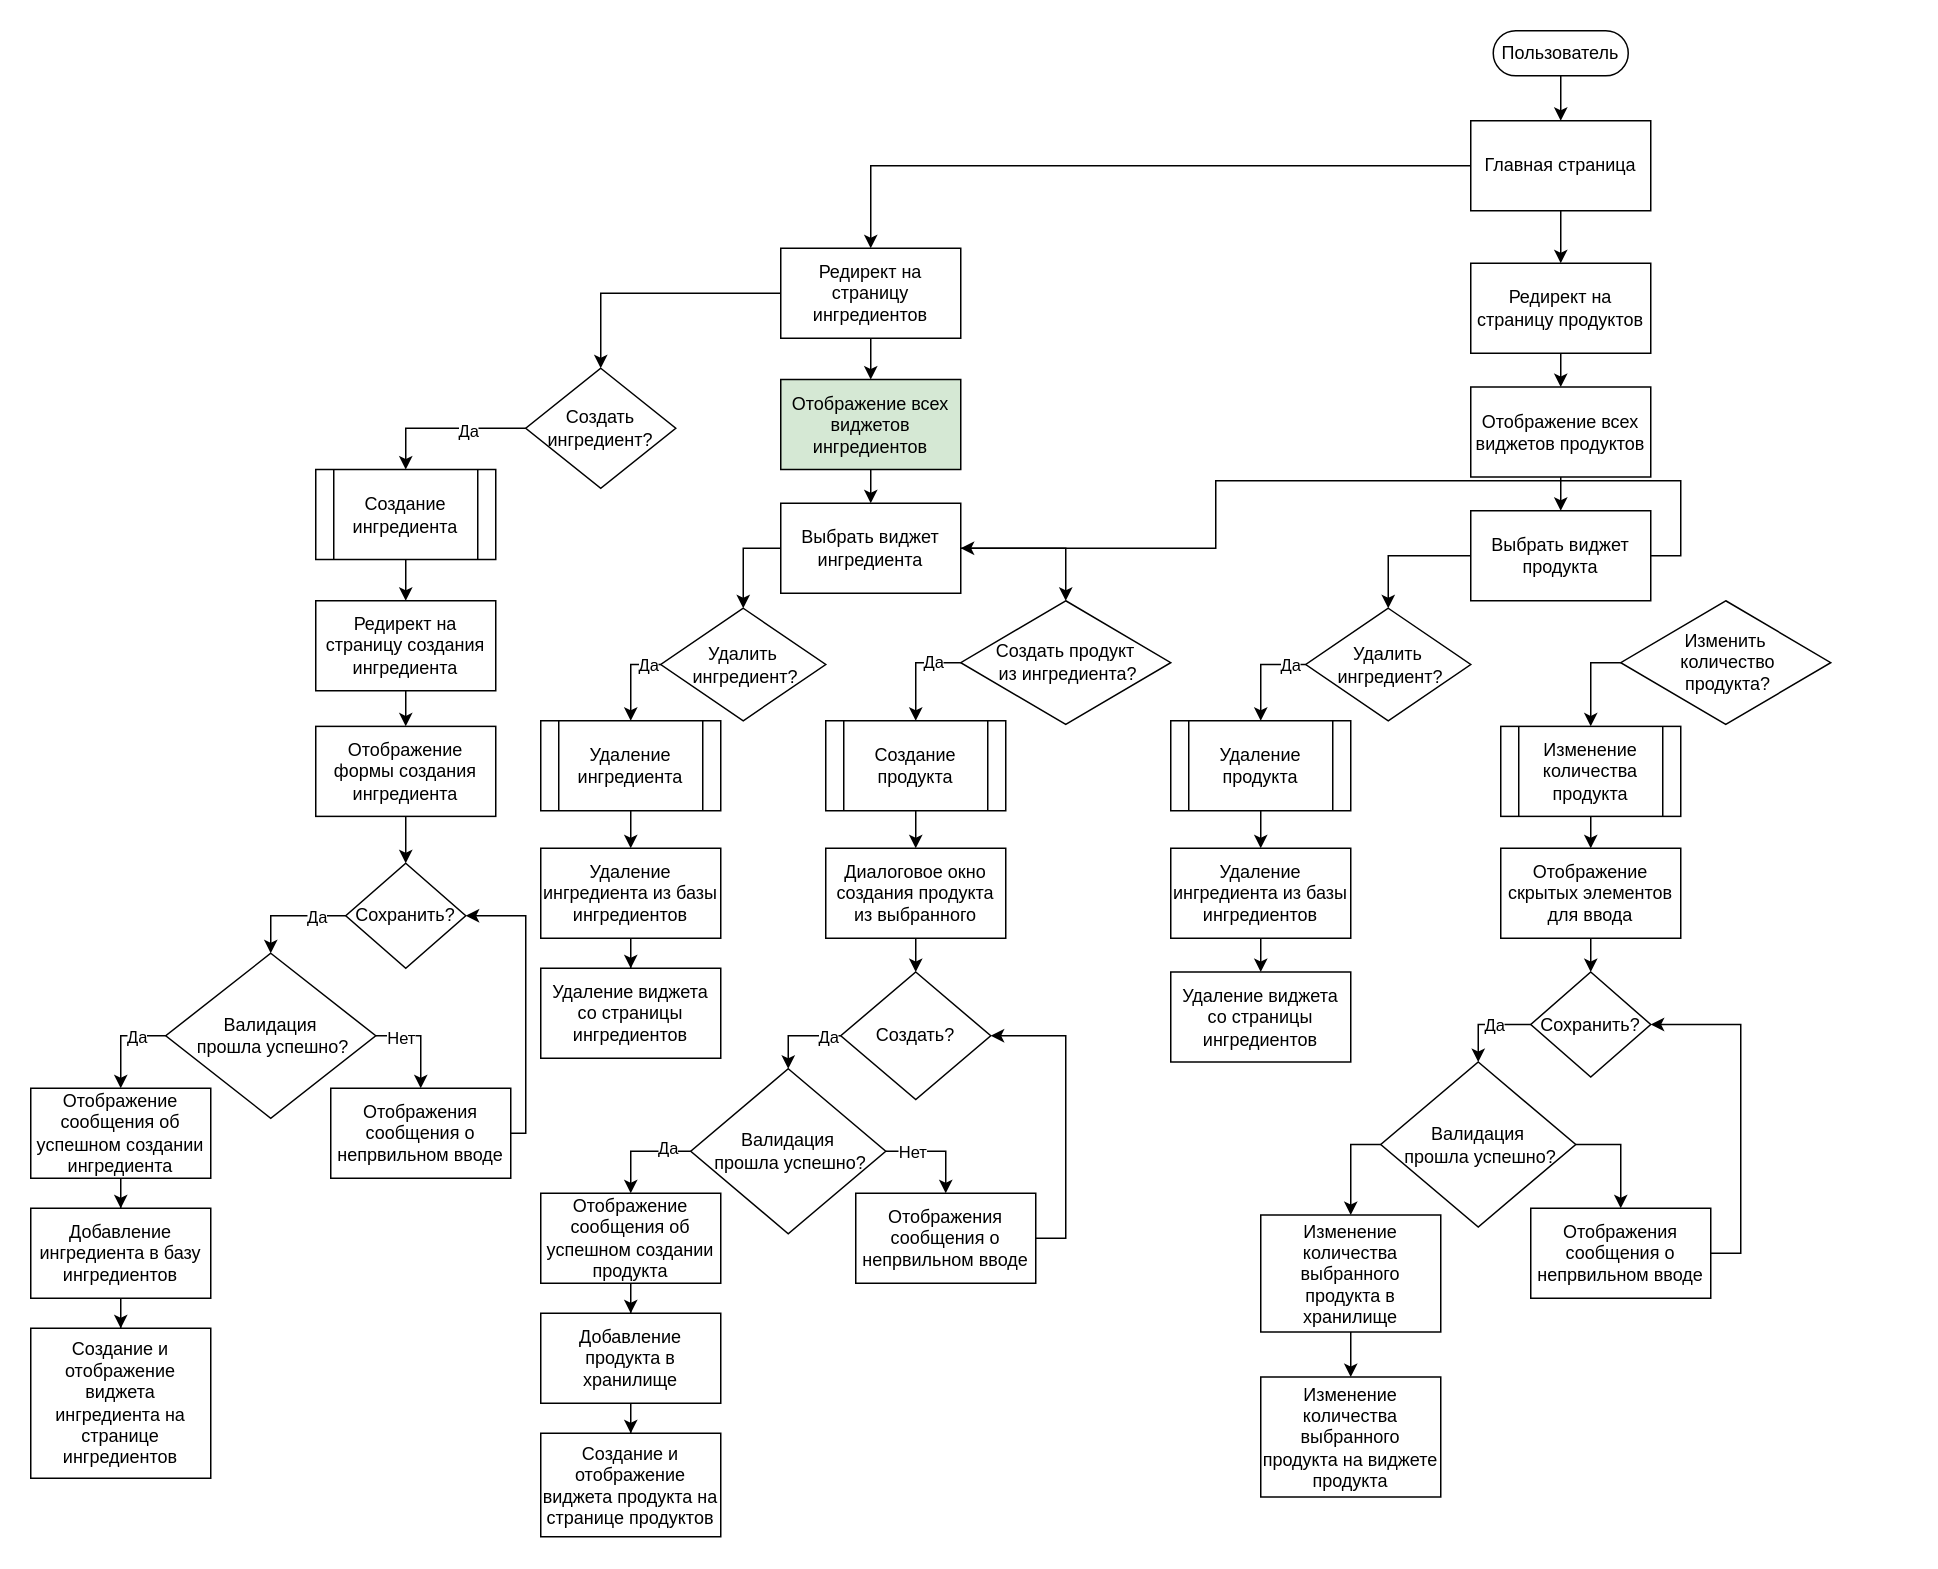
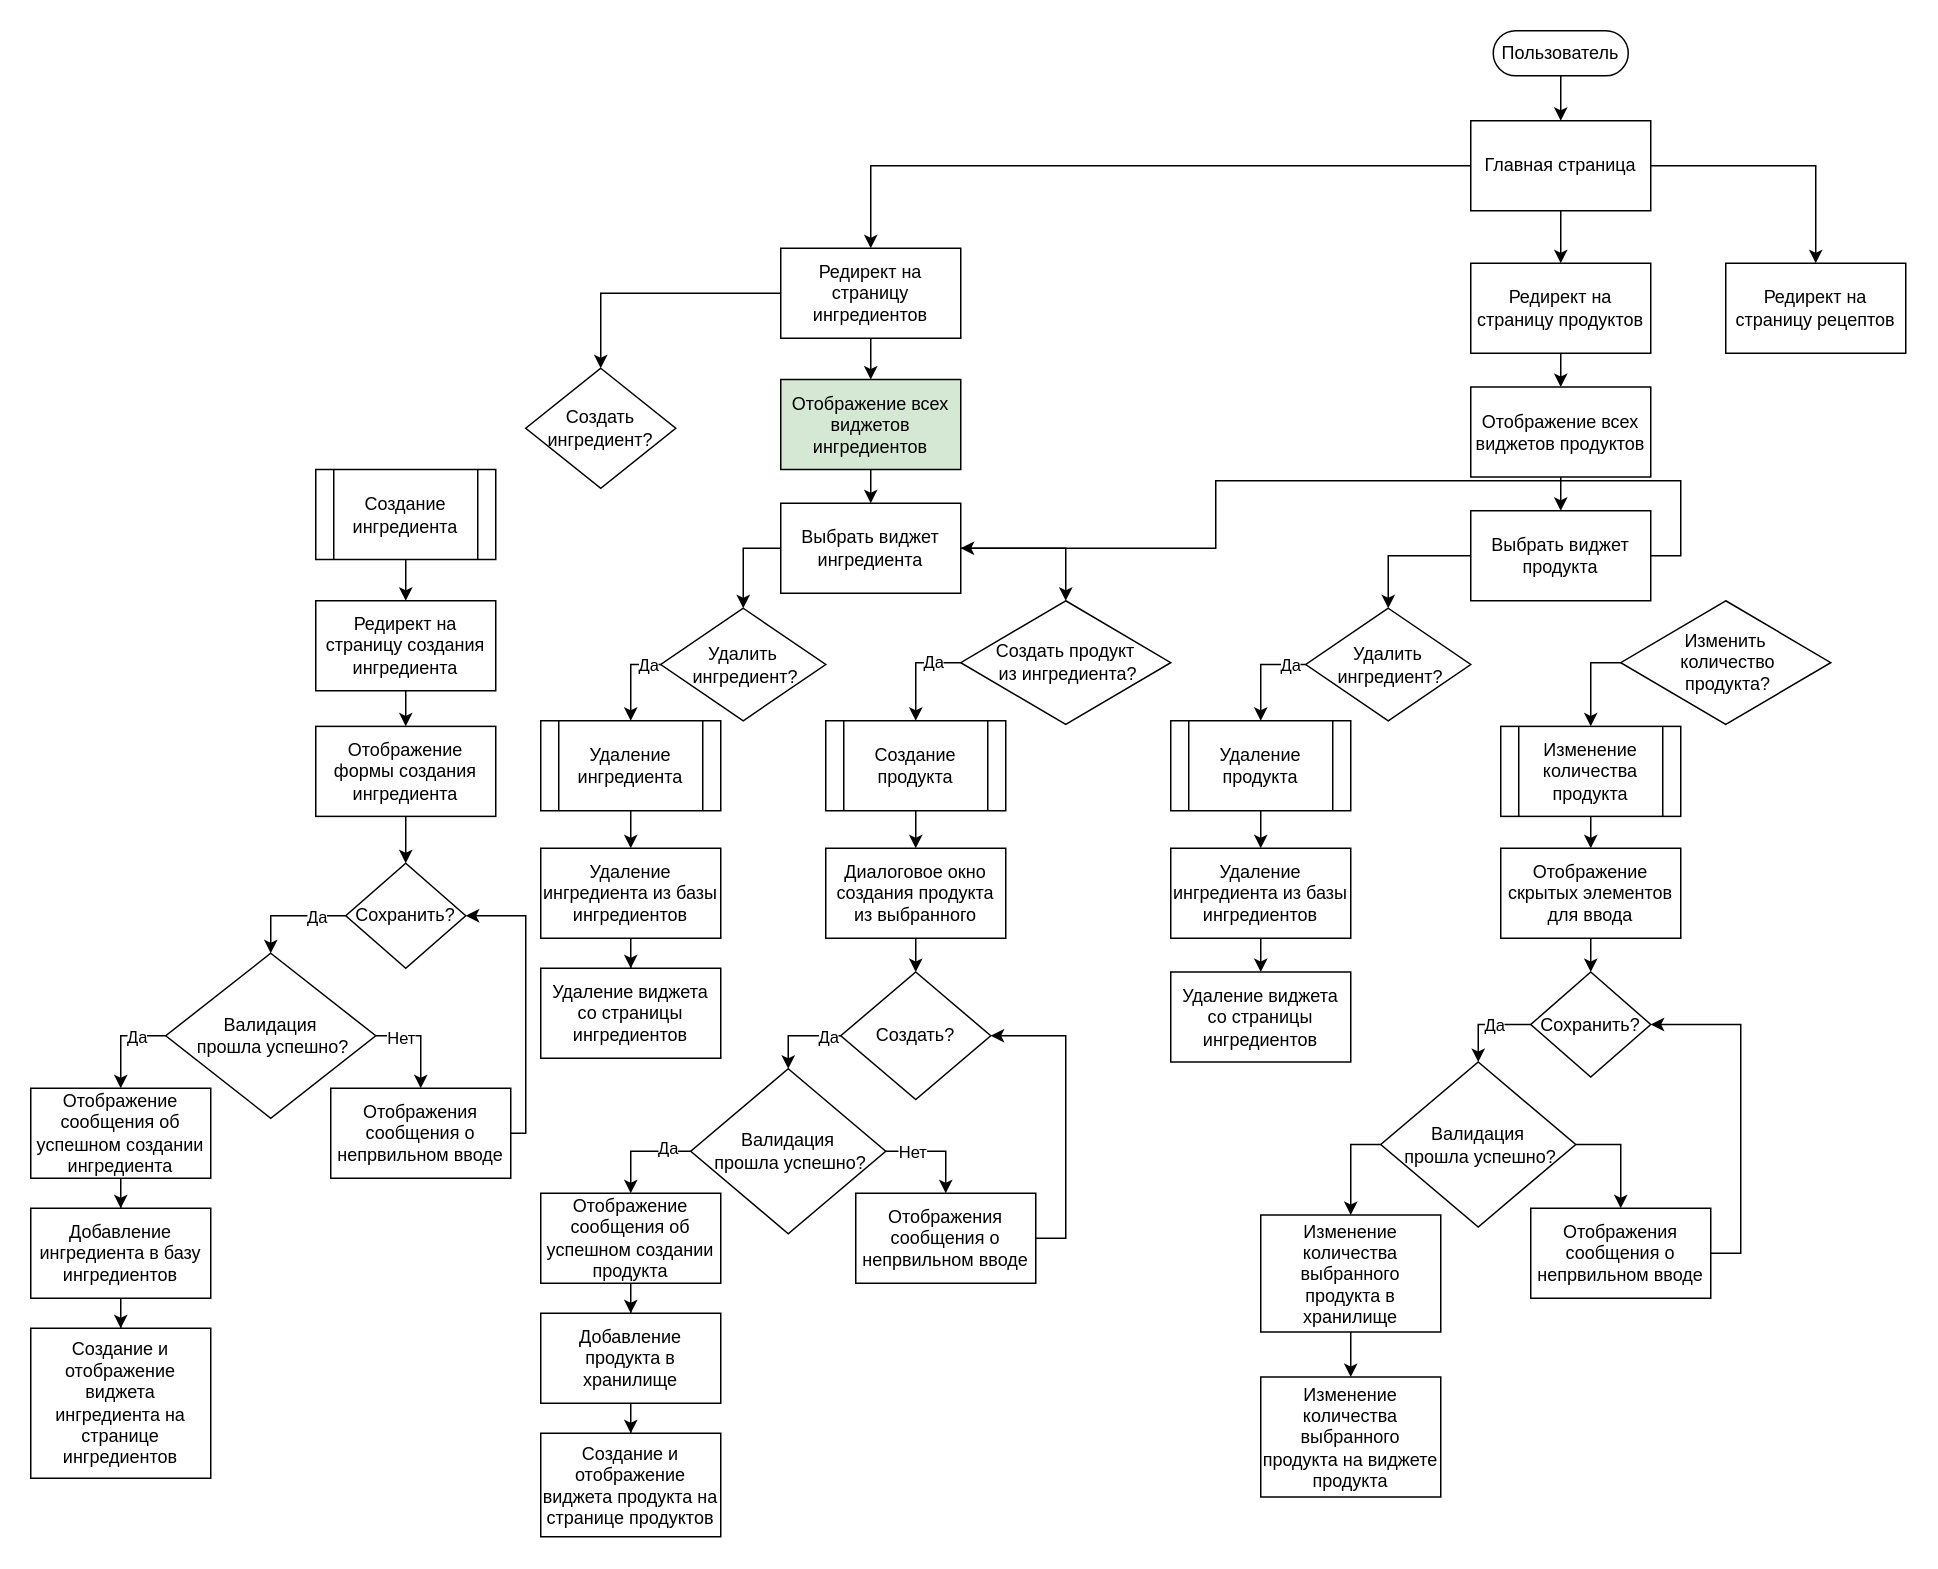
edge "Главная страница" -> "Редирект на страницу рецептов": added
node "Редирект на страницу рецептов": added
edge "Создать ингредиент?" -> "Создание ингредиента": removed, label "Да"
